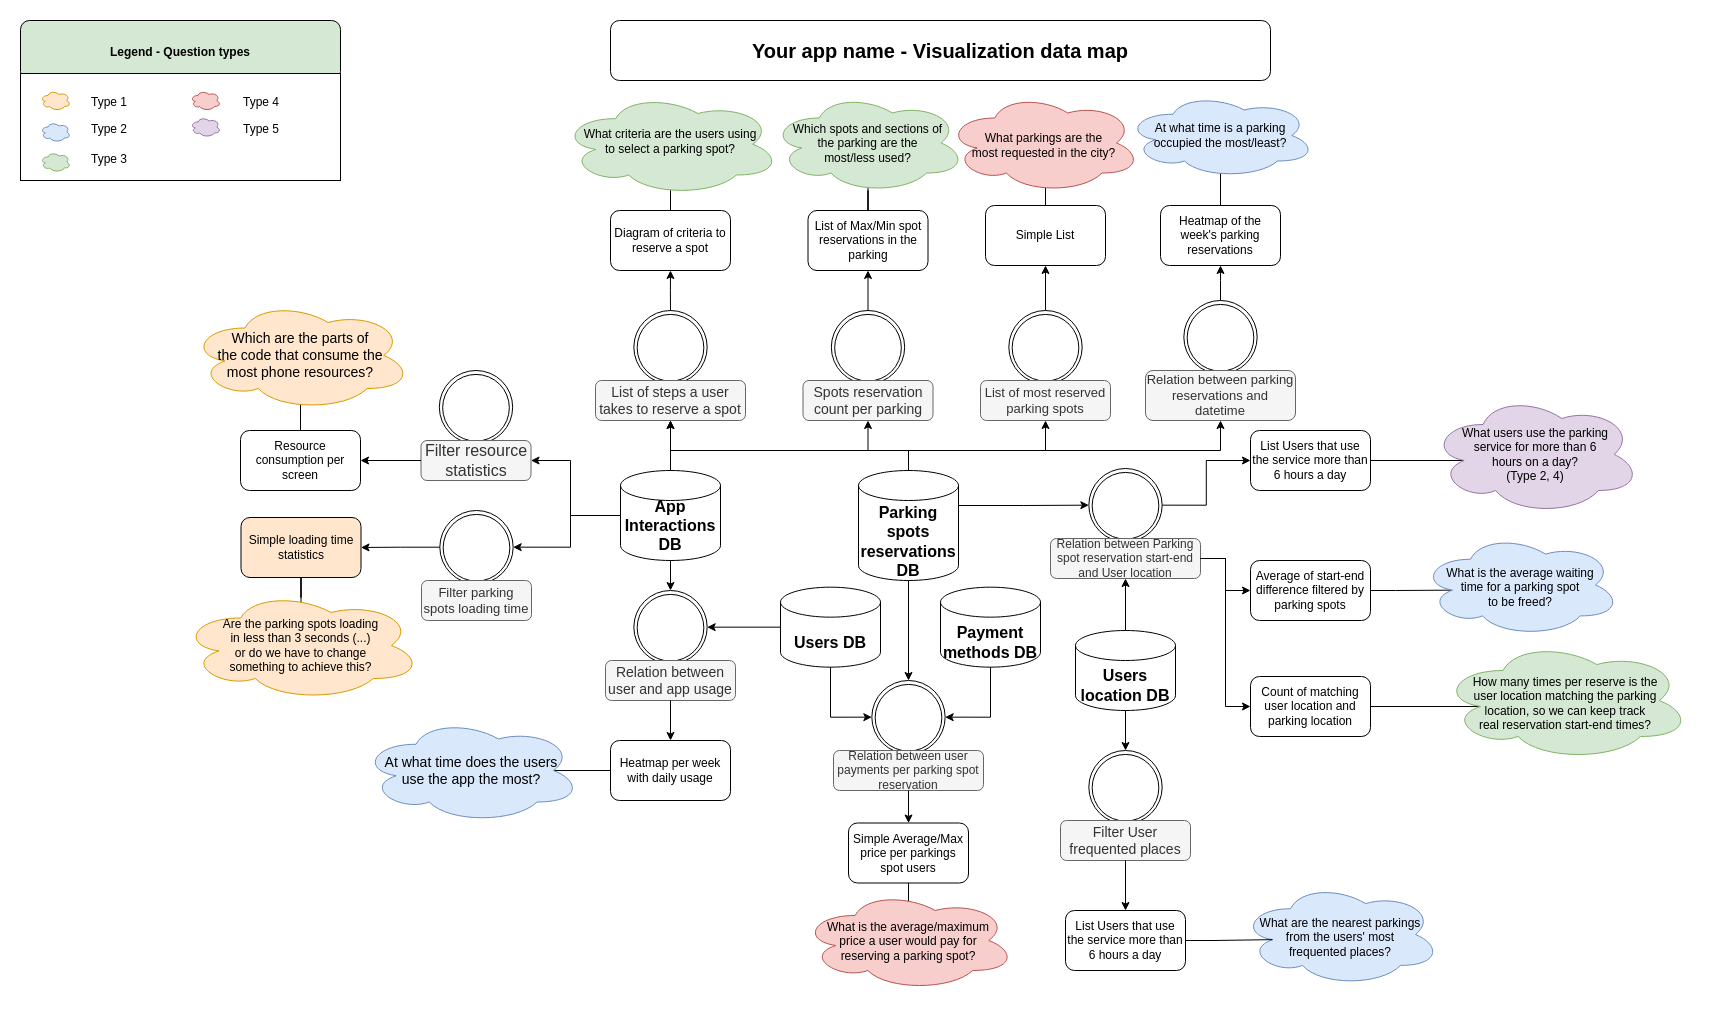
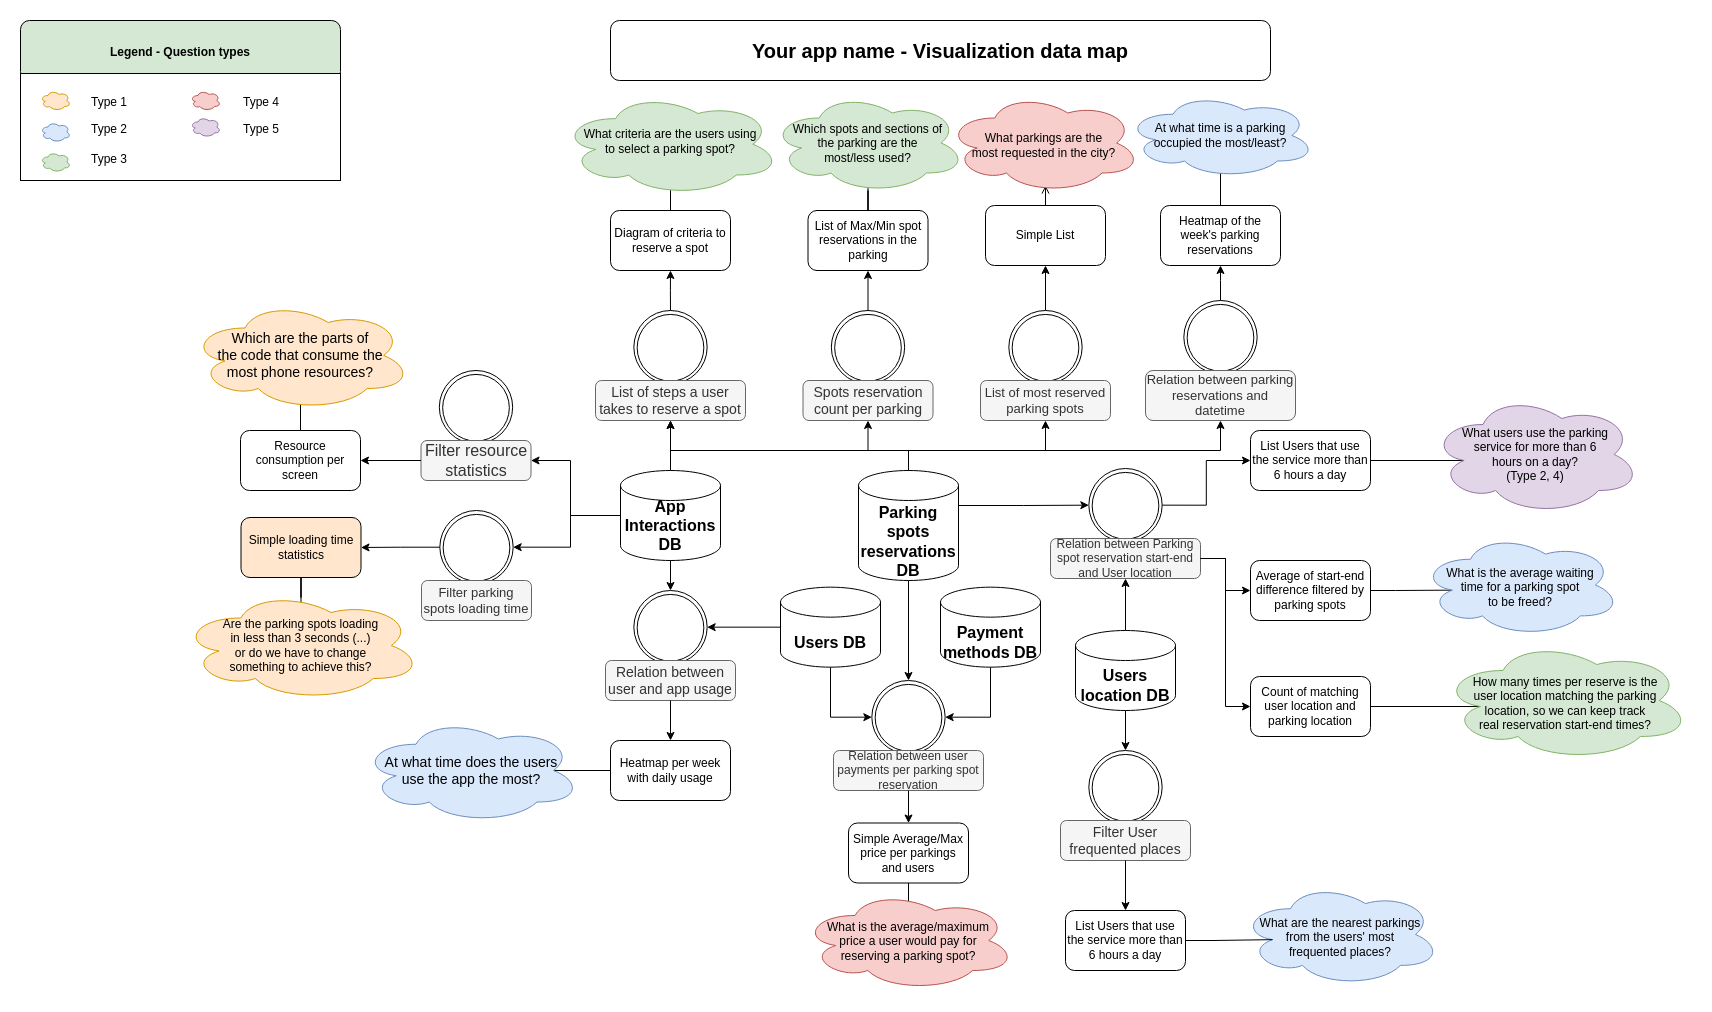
edge "What parkings are the most requested in the city?" -- "Simple List": arrowhead none -> open
node "Simple Average/Max price per parkings spot users": label "Simple Average/Max price per parkings spot users" -> "Simple Average/Max price per parkings and users"
